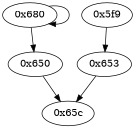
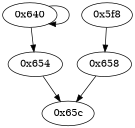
node "0x680": label "0x680" -> "0x640"
node "0x5f9": label "0x5f9" -> "0x5f8"
node "0x650": label "0x650" -> "0x654"
node "0x653": label "0x653" -> "0x658"
